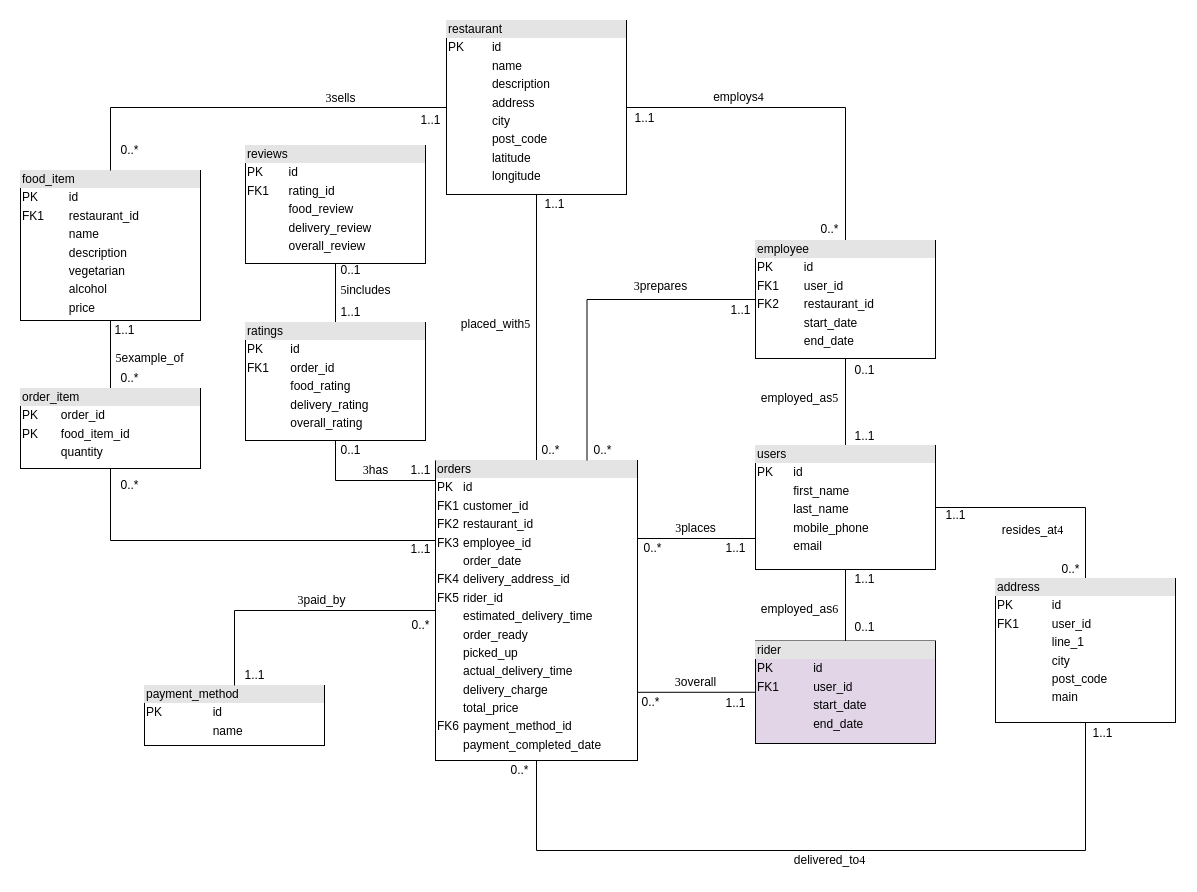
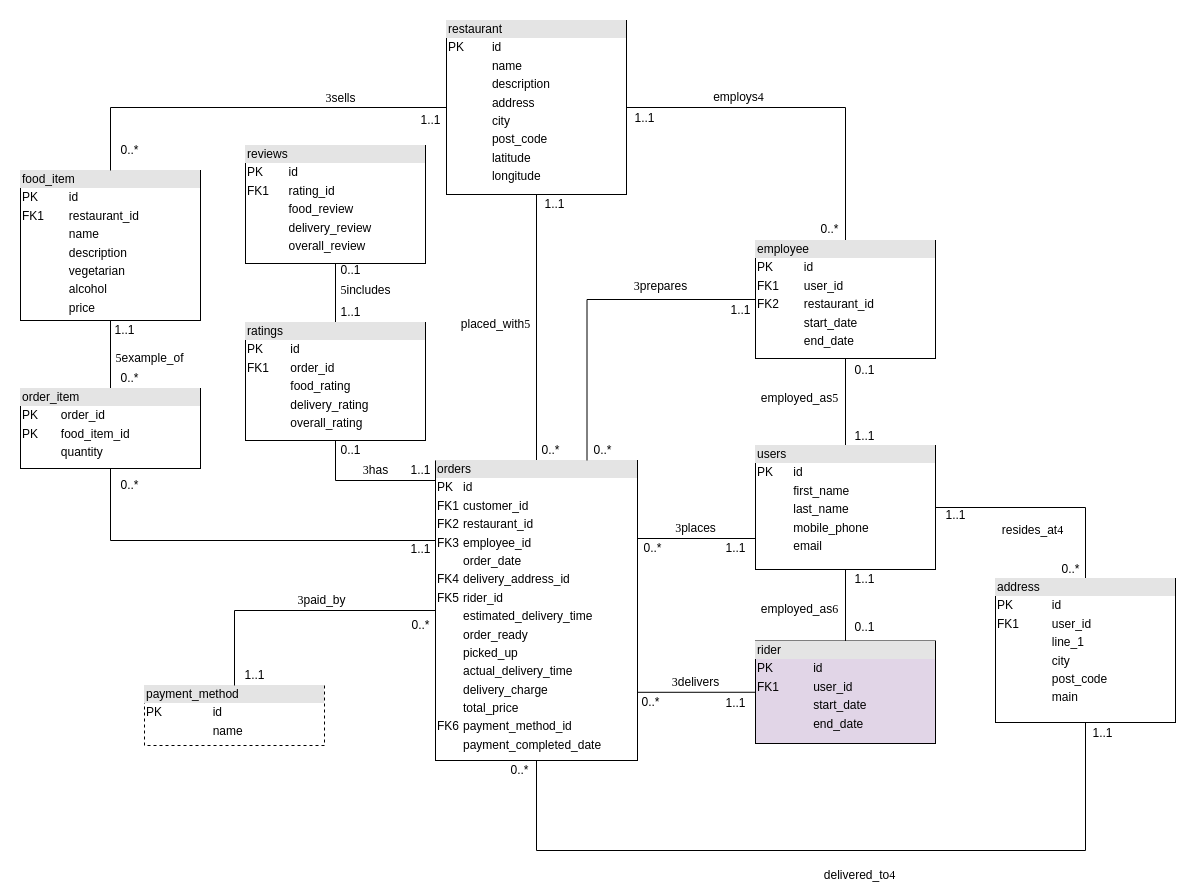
node "3overall": label "3overall" -> "3delivers"
node "payment_method PK id name": style solid -> dashed
node "delivered_to4": moved (830, 861) -> (860, 876)
